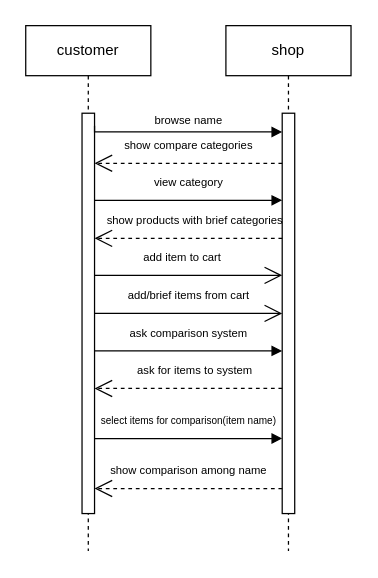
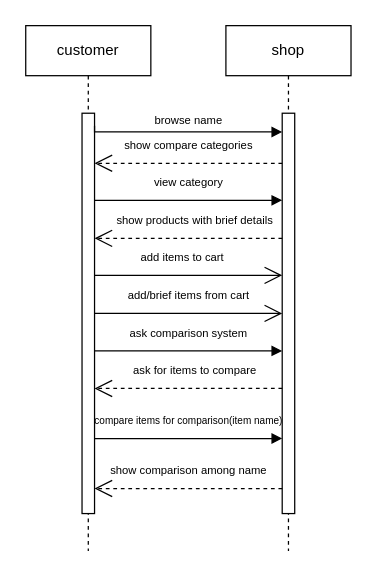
node "show products with brief categories": label "show products with brief categories" -> "show products with brief details"
node "add item to cart": label "add item to cart" -> "add items to cart"
node "ask for items to system": label "ask for items to system" -> "ask for items to compare"
node "select items for comparison(item name)": label "select items for comparison(item name)" -> "compare items for comparison(item name)"
